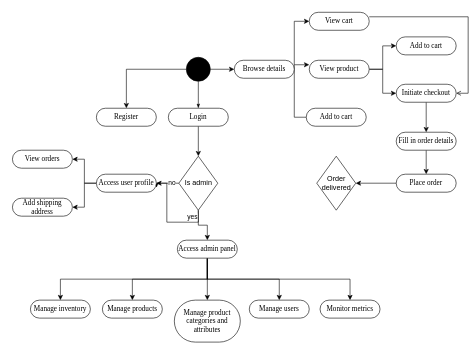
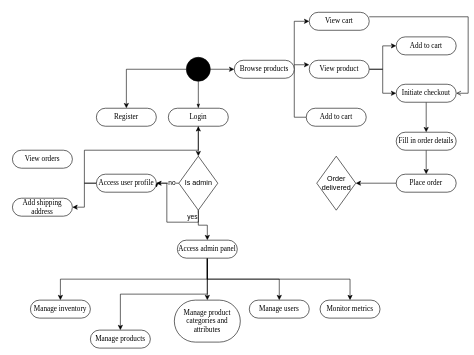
node "Browse details": label "Browse details" -> "Browse products"
edge "Access user profile" -> "View orders": now "Access user profile" -> "Login"
node "Manage products": moved (132, 309) -> (120, 339)
